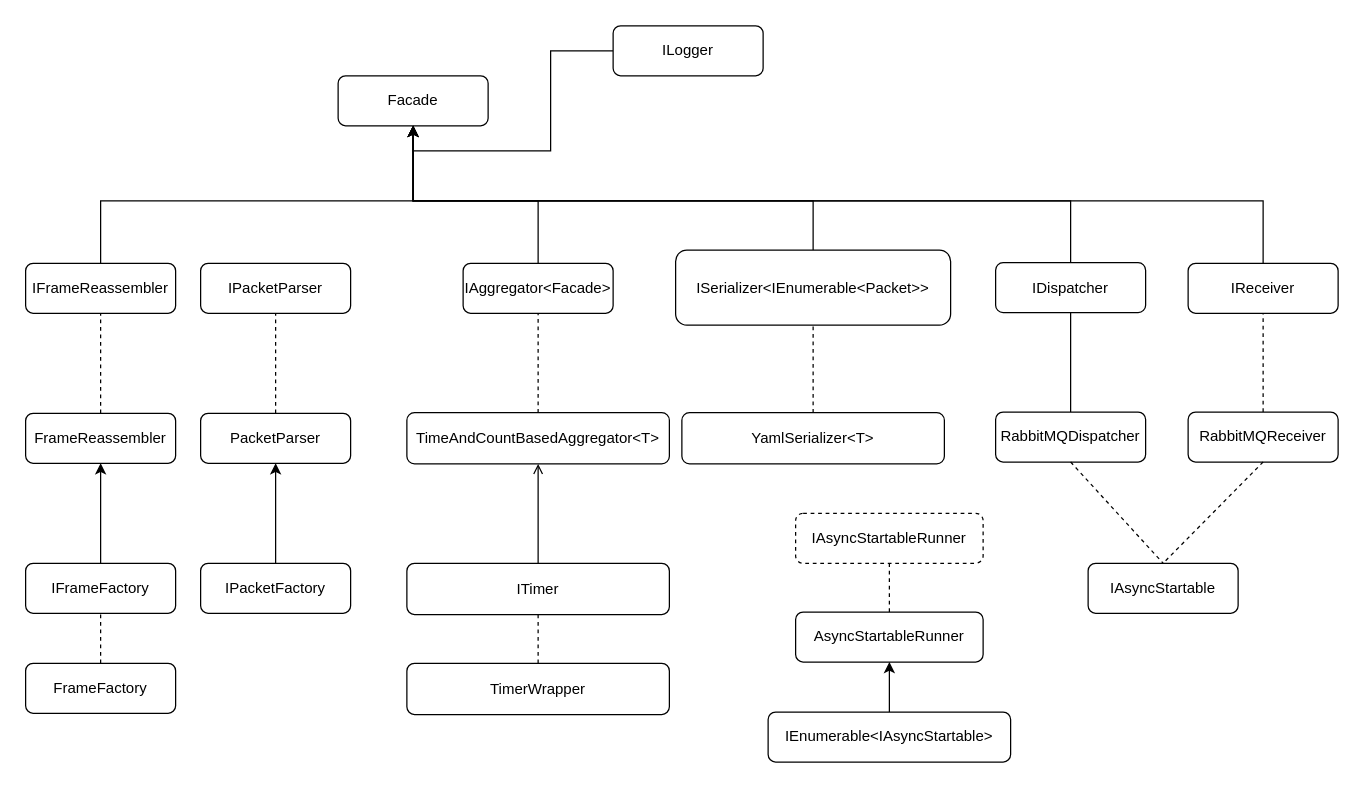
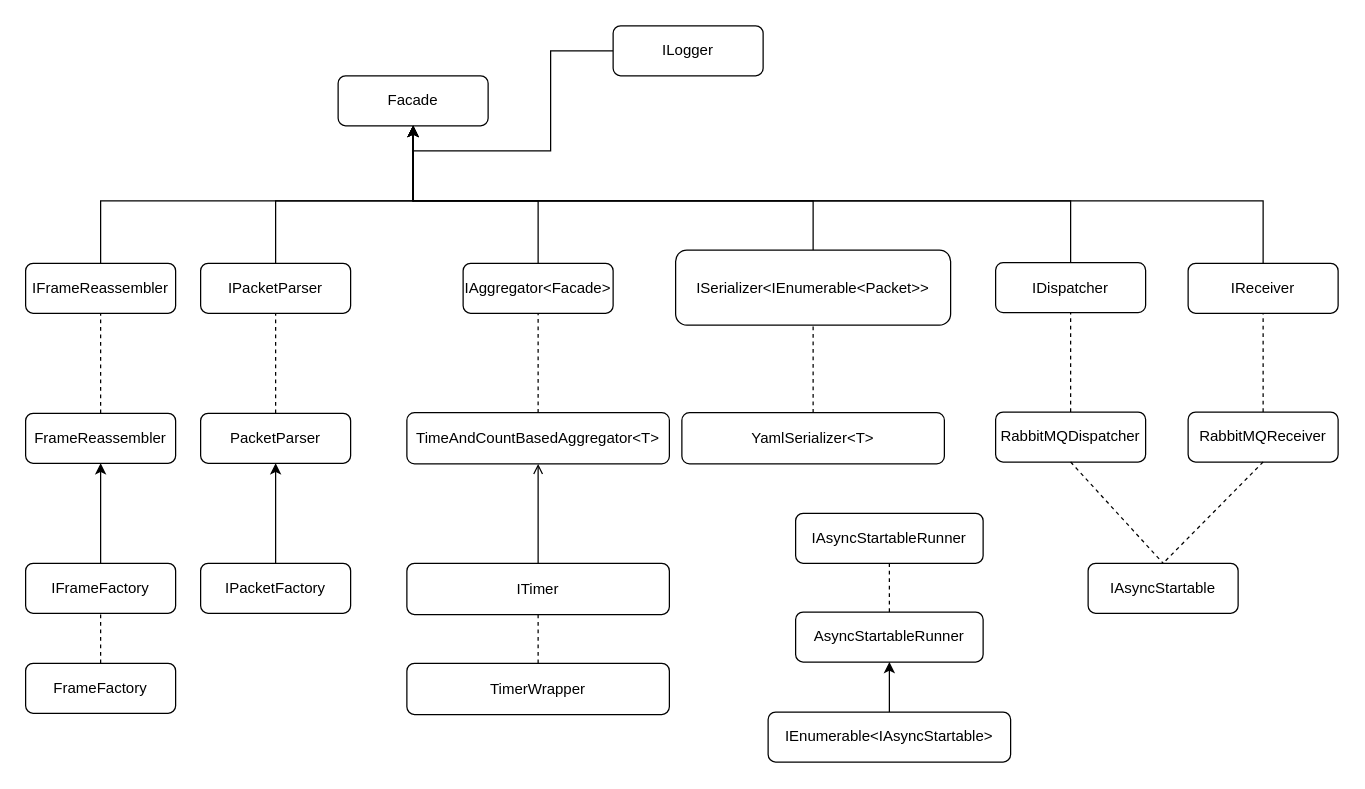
edge "IPacketParser" -> "Facade": added
edge "IDispatcher" -- "RabbitMQDispatcher": style solid -> dashed
node "IAsyncStartableRunner": style dashed -> solid
